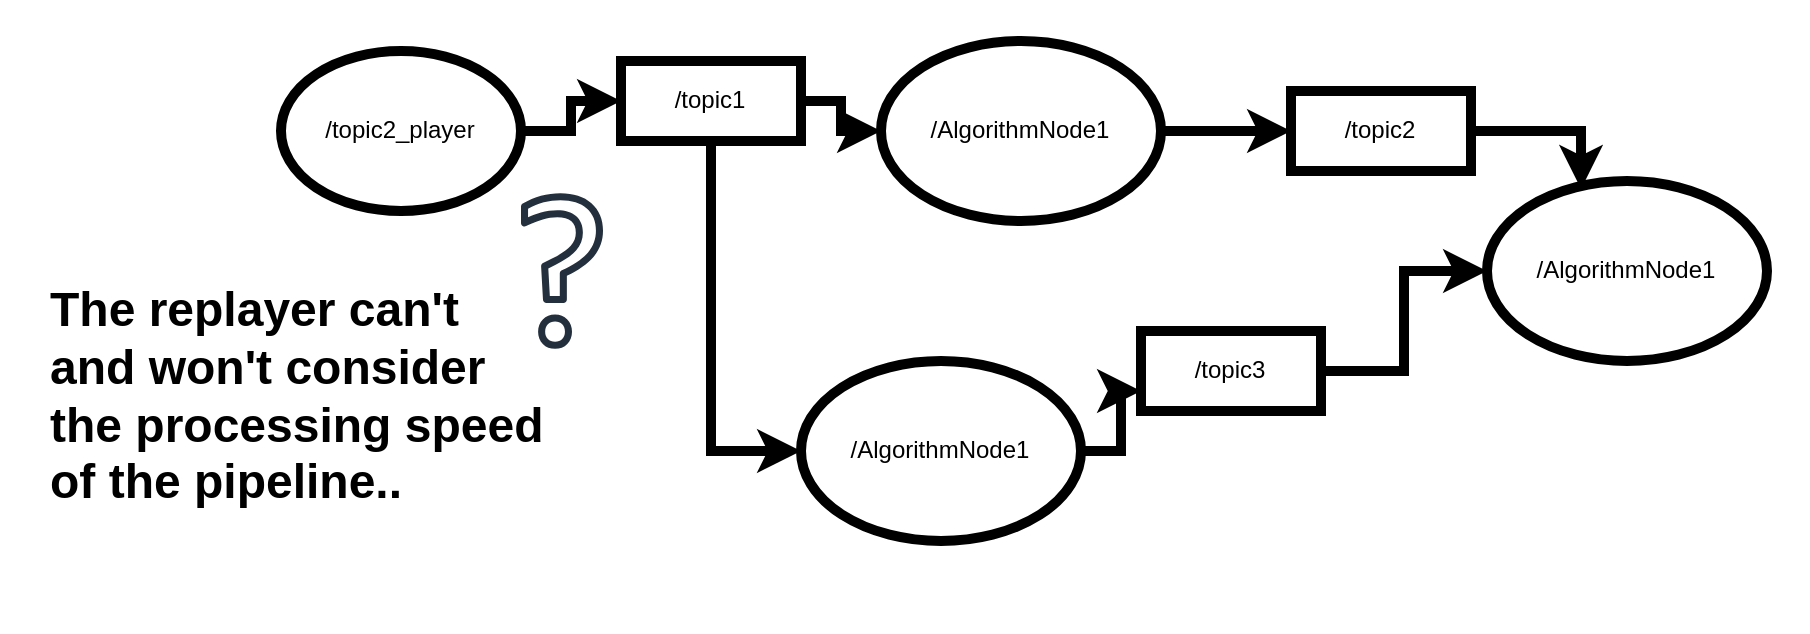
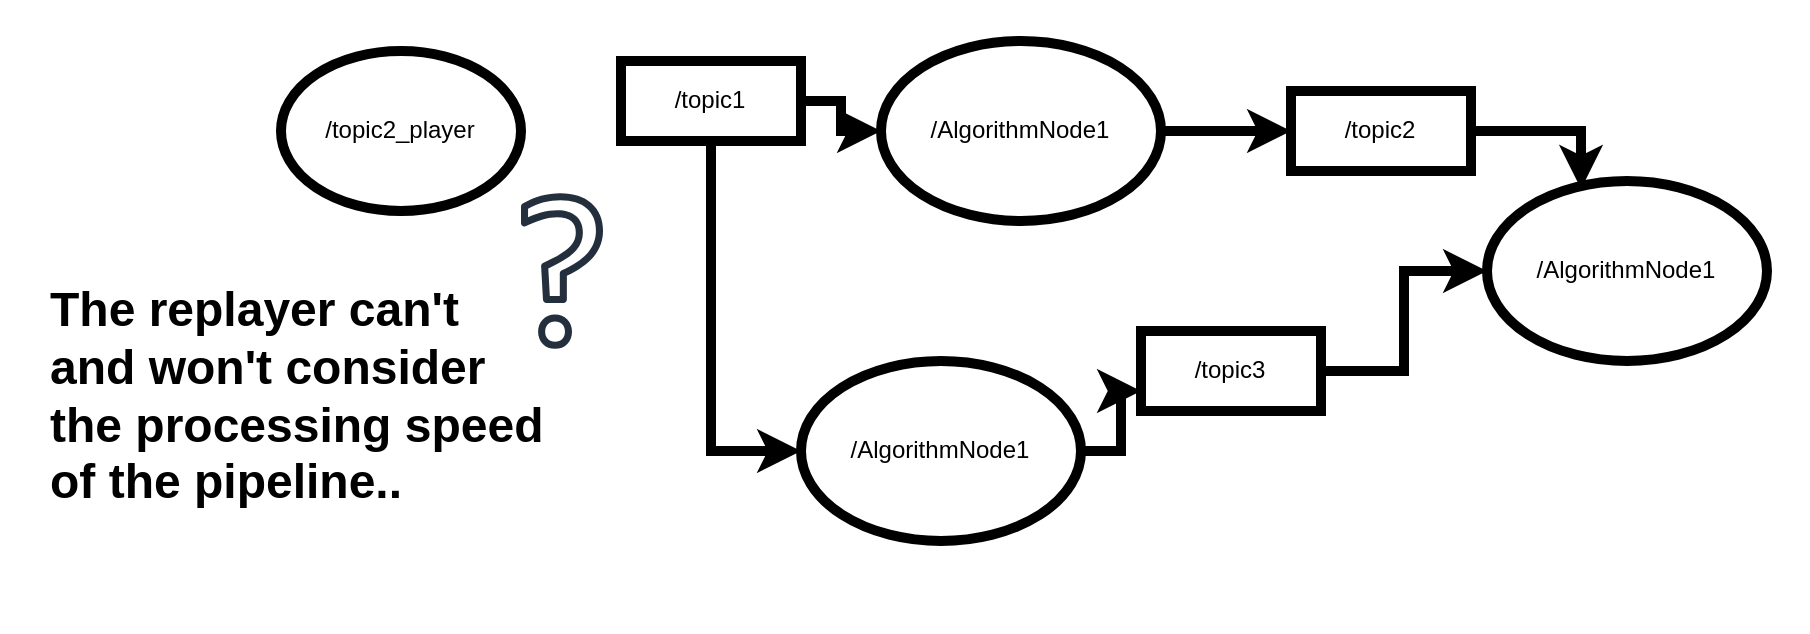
edge "/topic2_player" -> "/topic1": removed
